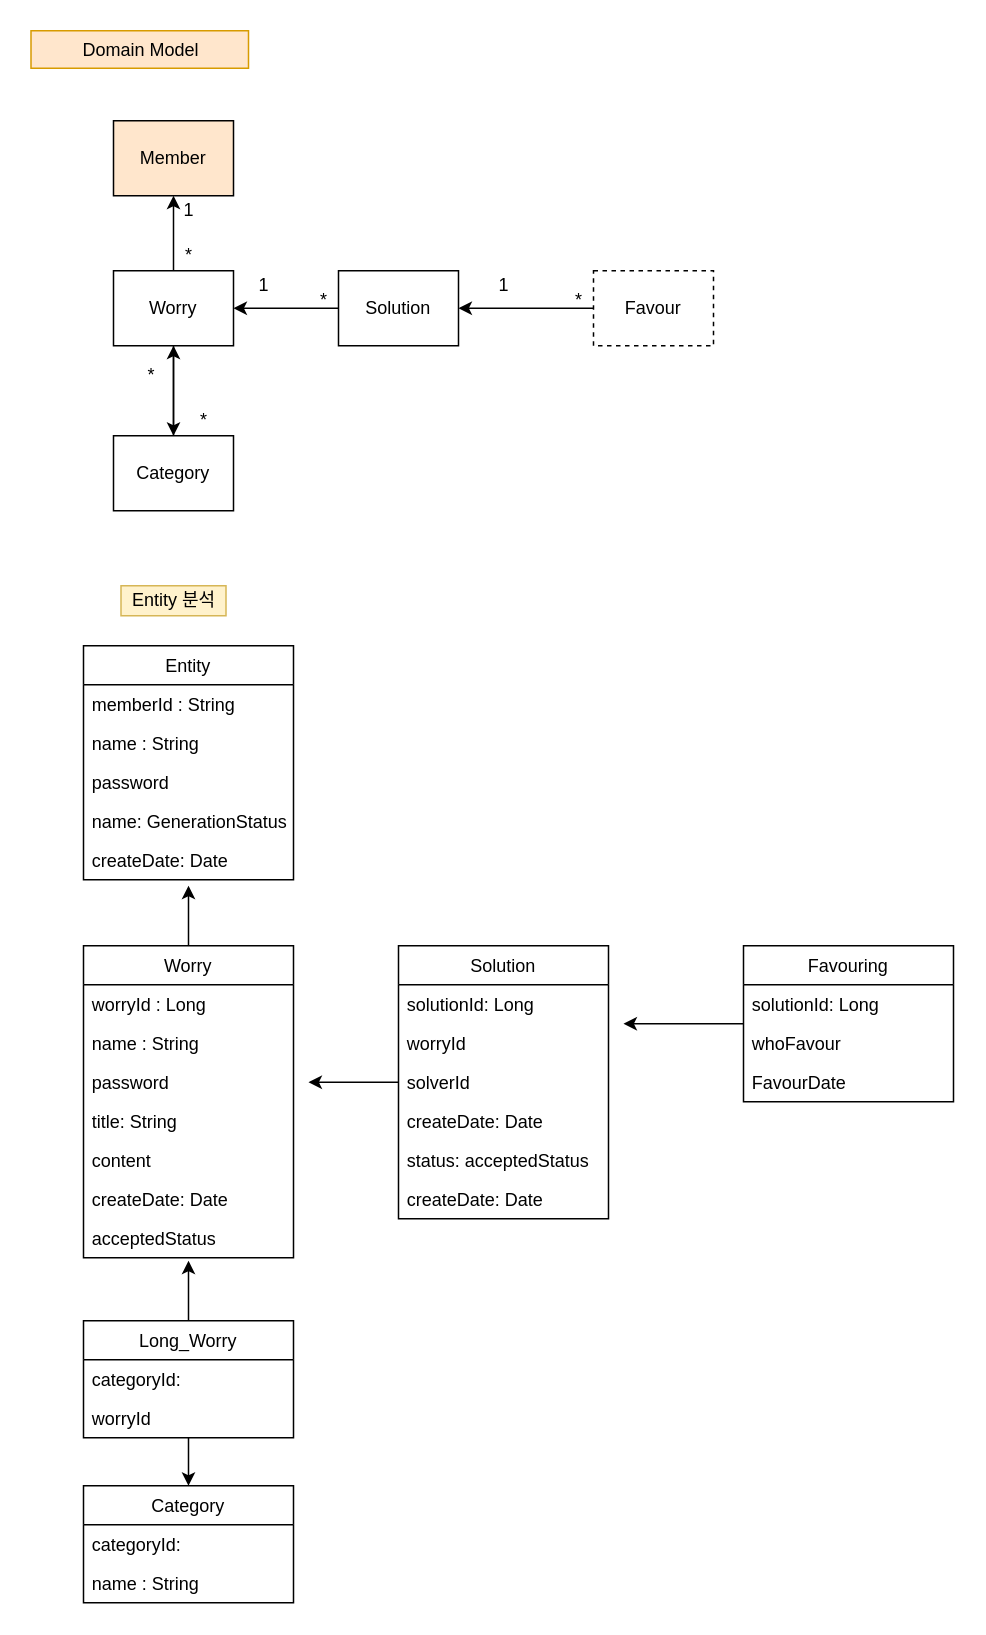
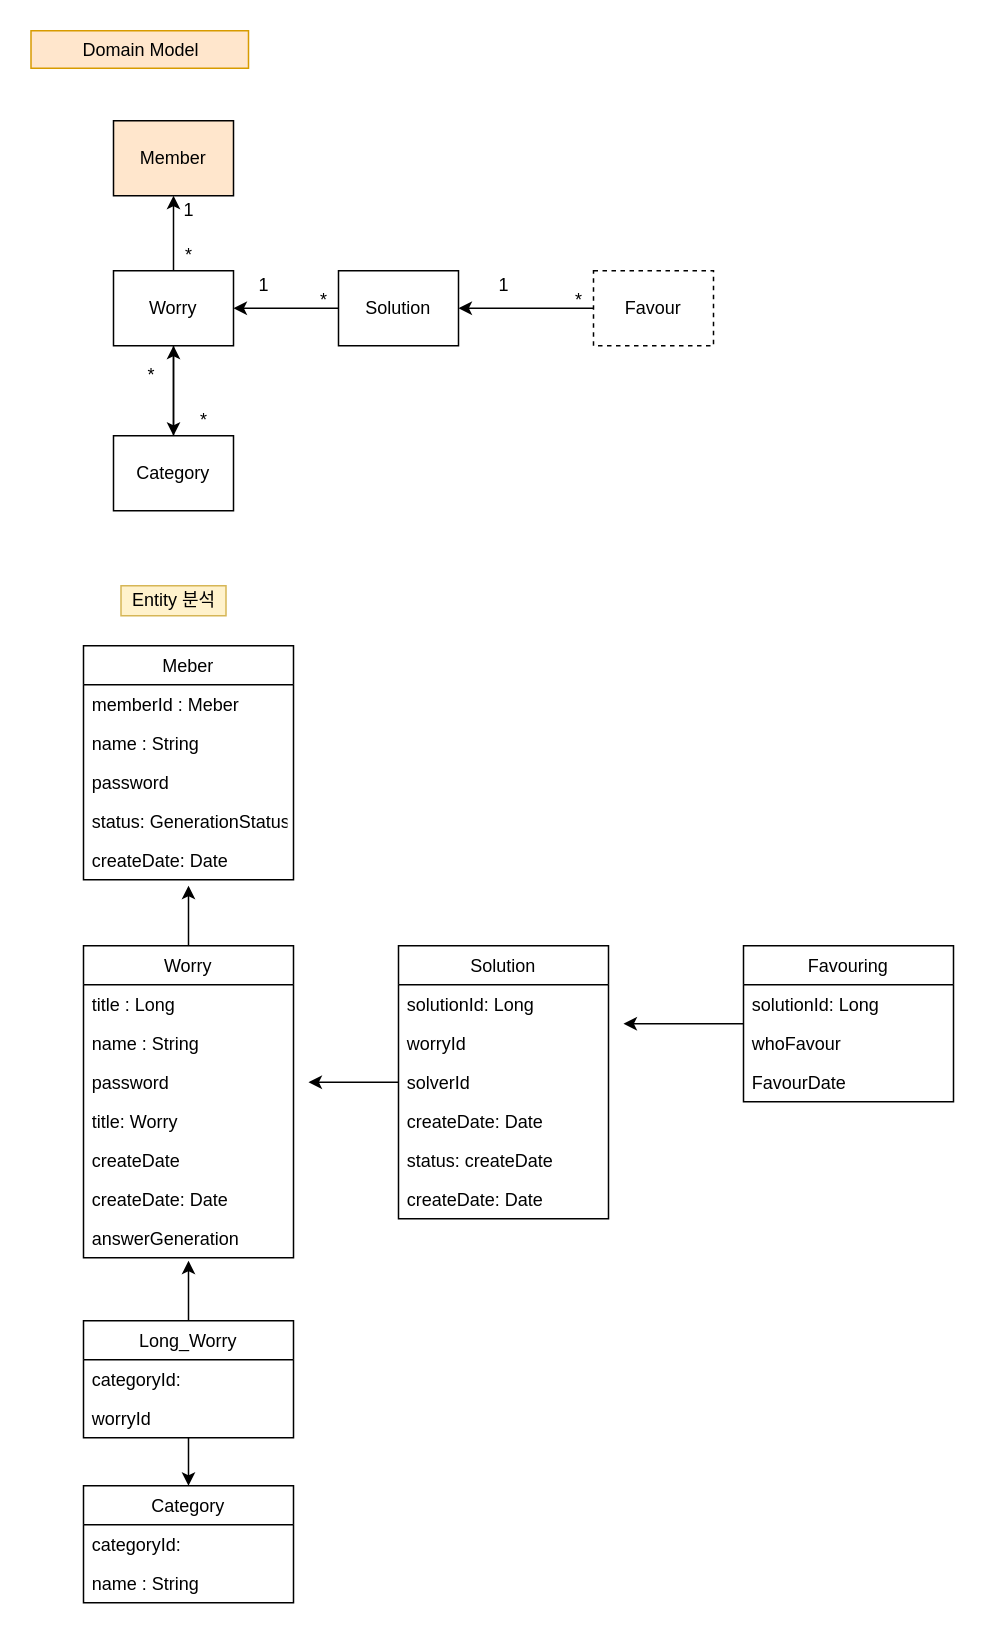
node "Entity": label "Entity" -> "Meber"
node "memberId : String": label "memberId : String" -> "memberId : Meber"
node "name: GenerationStatus": label "name: GenerationStatus" -> "status: GenerationStatus"
node "worryId : Long": label "worryId : Long" -> "title : Long"
node "title: String": label "title: String" -> "title: Worry"
node "content": label "content" -> "createDate"
node "status: acceptedStatus": label "status: acceptedStatus" -> "status: createDate"
node "acceptedStatus": label "acceptedStatus" -> "answerGeneration"
